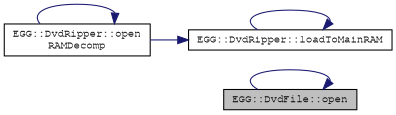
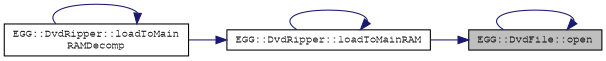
node "EGG::DvdRipper::open RAMDecomp": label "EGG::DvdRipper::open RAMDecomp" -> "EGG::DvdRipper::loadToMain RAMDecomp"
edge "EGG::DvdRipper::loadToMainRAM" -> "EGG::DvdFile::open": added
